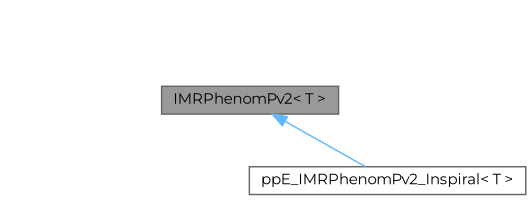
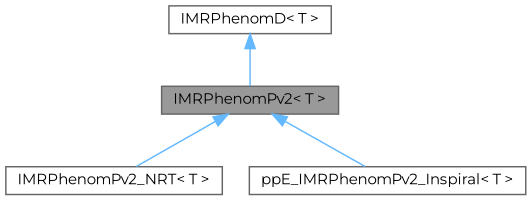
node "IMRPhenomD< T >": added
node "IMRPhenomPv2_NRT< T >": added
